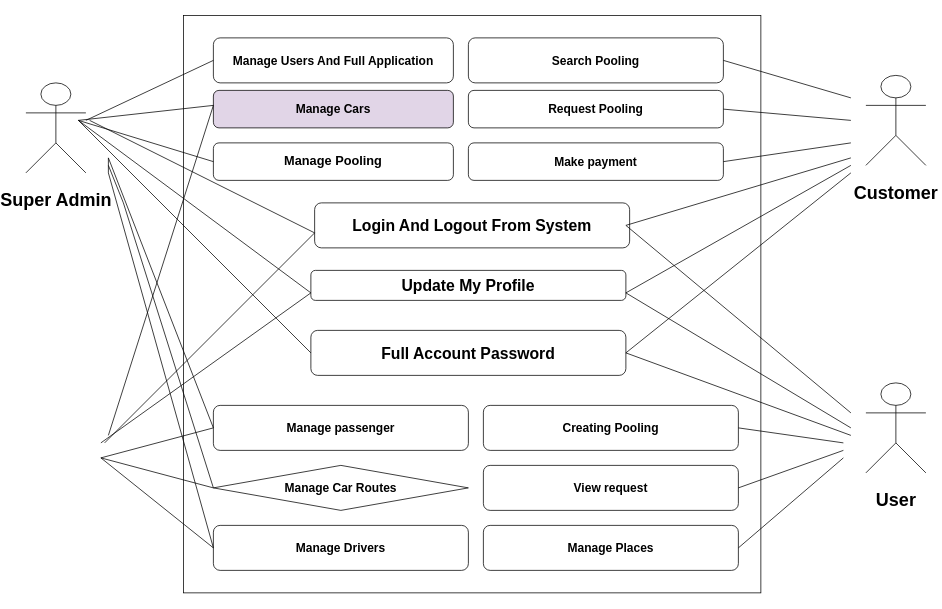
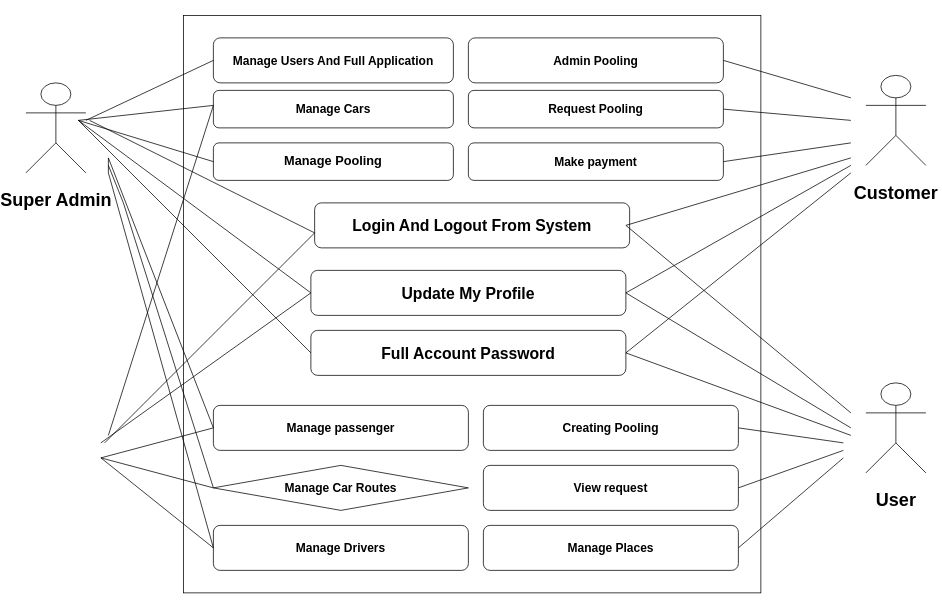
node "Search Pooling": label "Search Pooling" -> "Admin Pooling"
node "Manage Cars": fillcolor #e1d5e7 -> #ffffff
node "Update My Profile": size 315x30 -> 315x45
